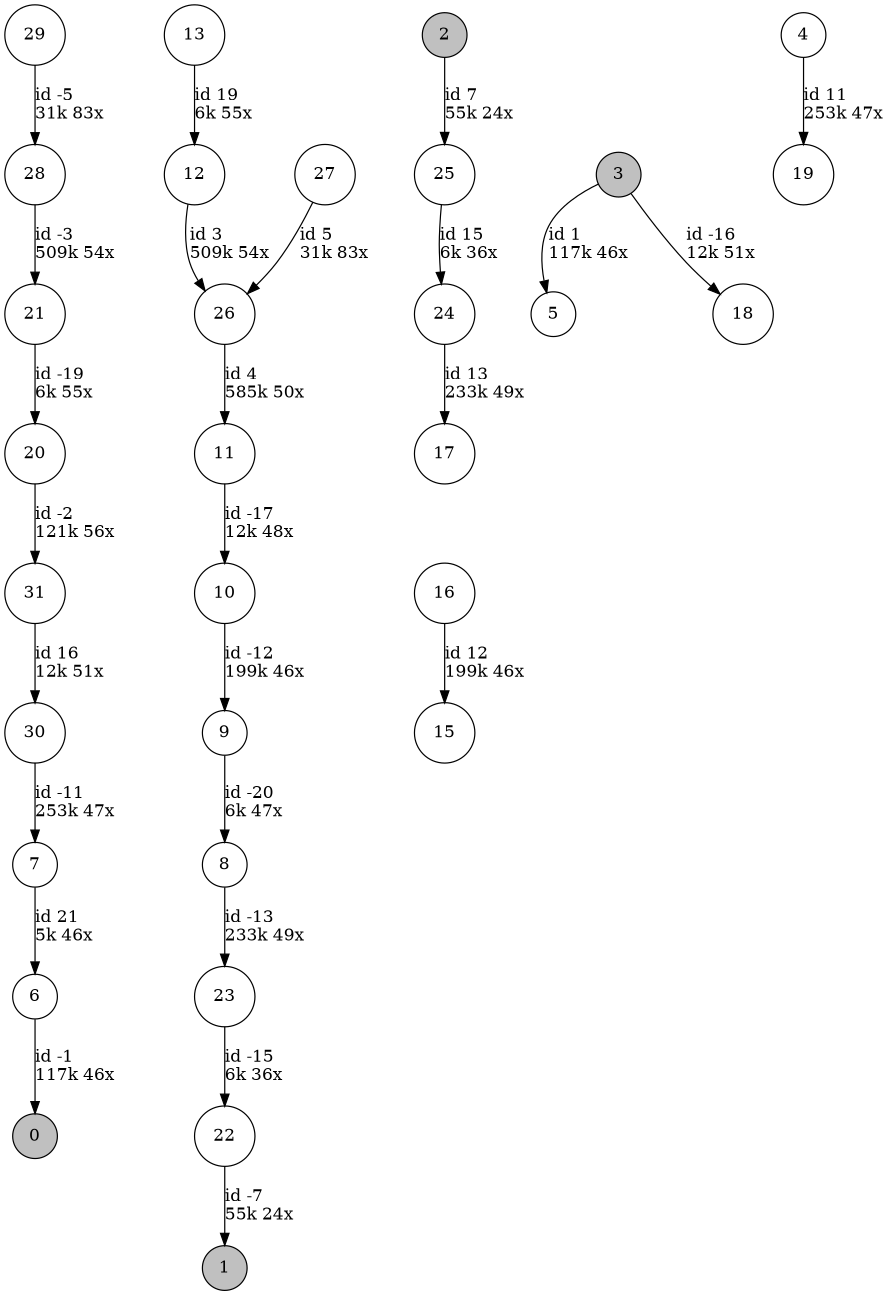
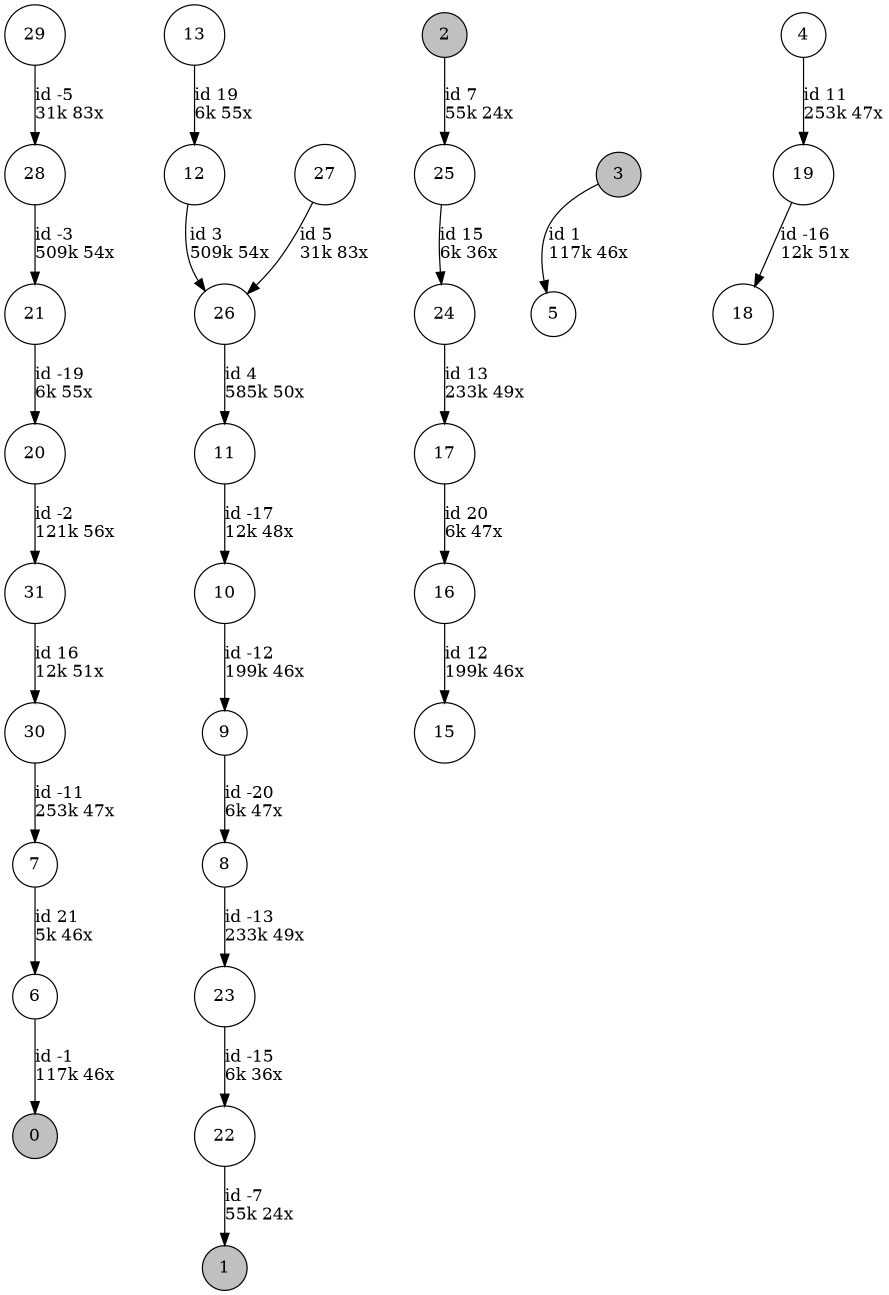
edge "3" -> "18": now "19" -> "18"
edge "17" -> "16": added, label "id 20 6k 47x"
